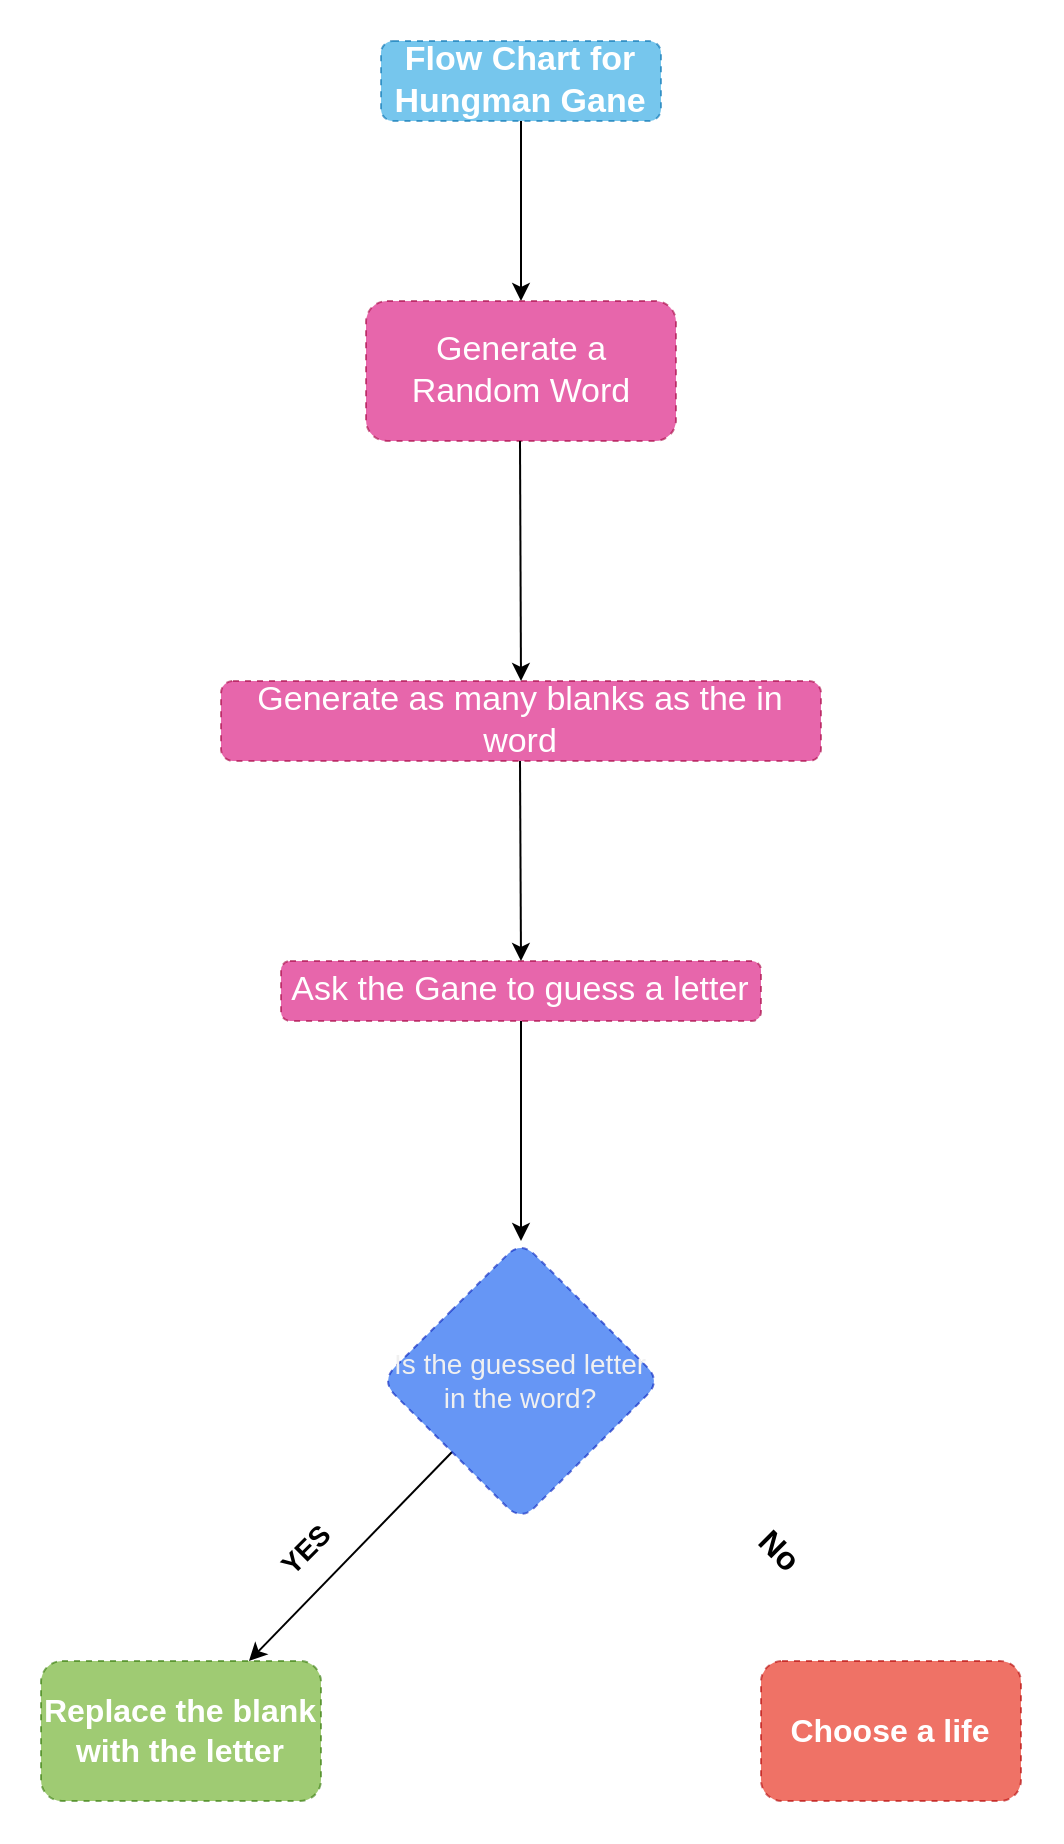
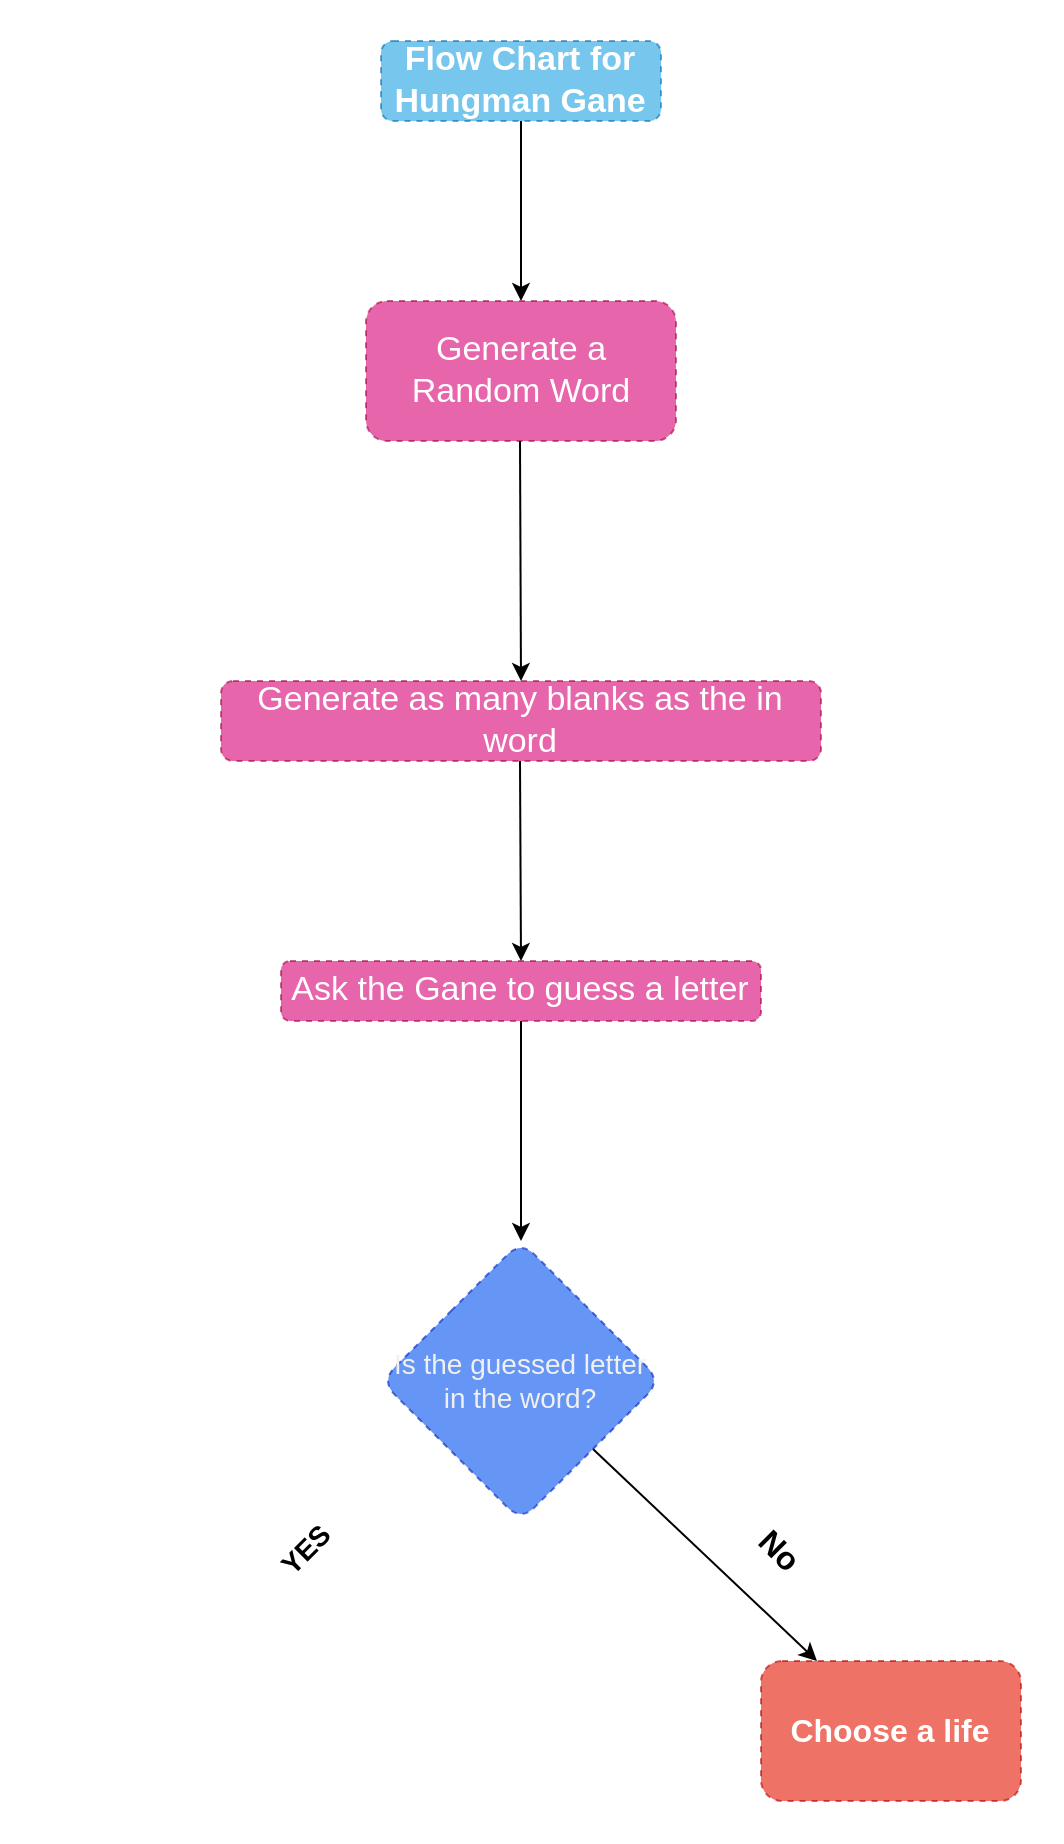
edge "Is the guessed letter in the word?" -> "Choose a life": added
edge "Is the guessed letter in the word?" -> "Replace the blank with the letter": removed
node "Replace the blank with the letter": removed
